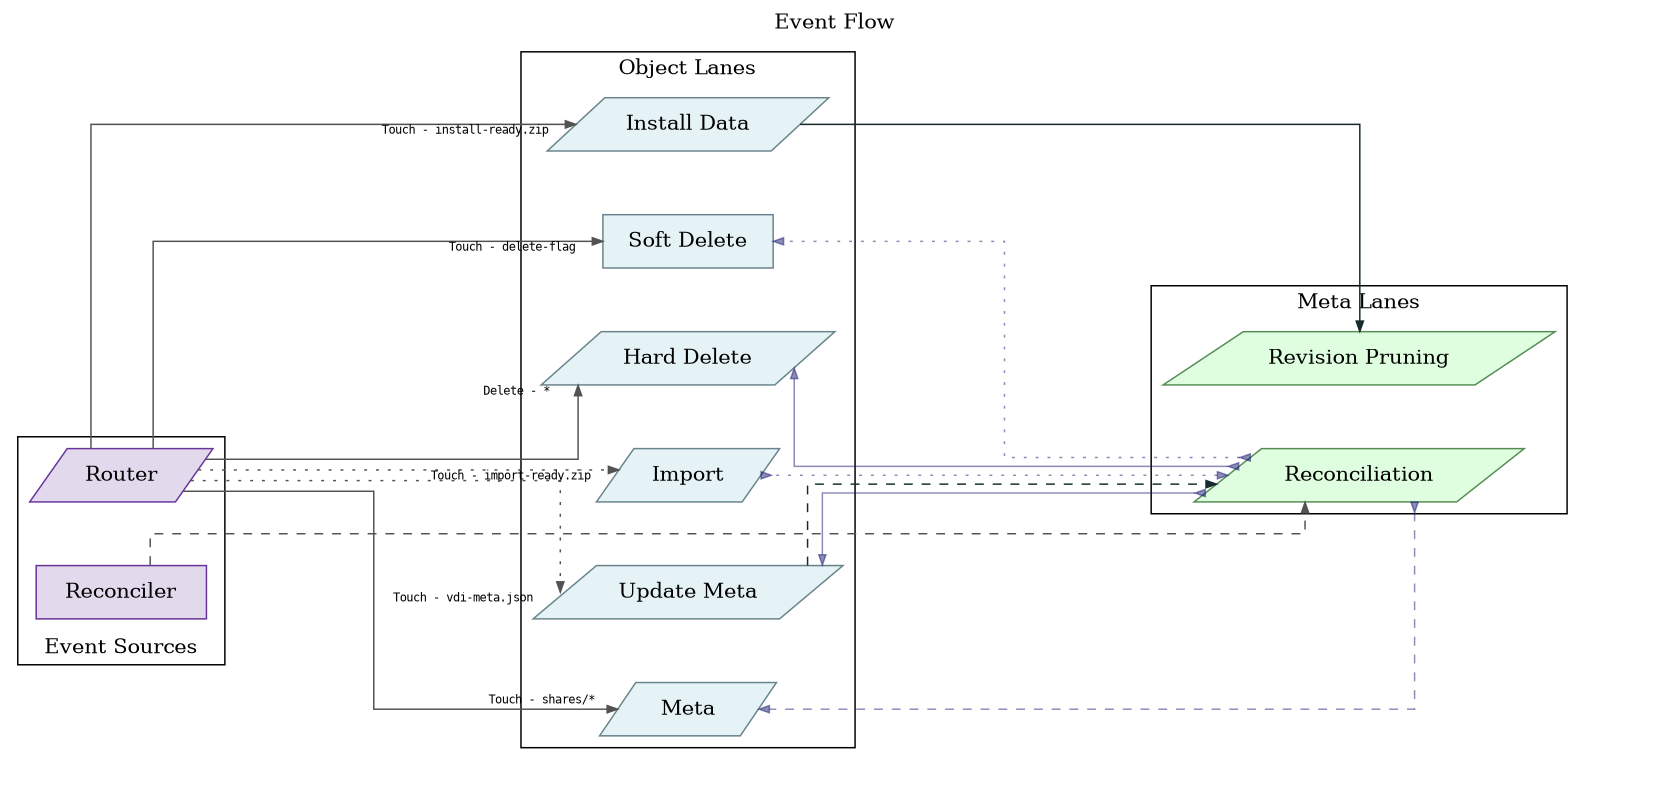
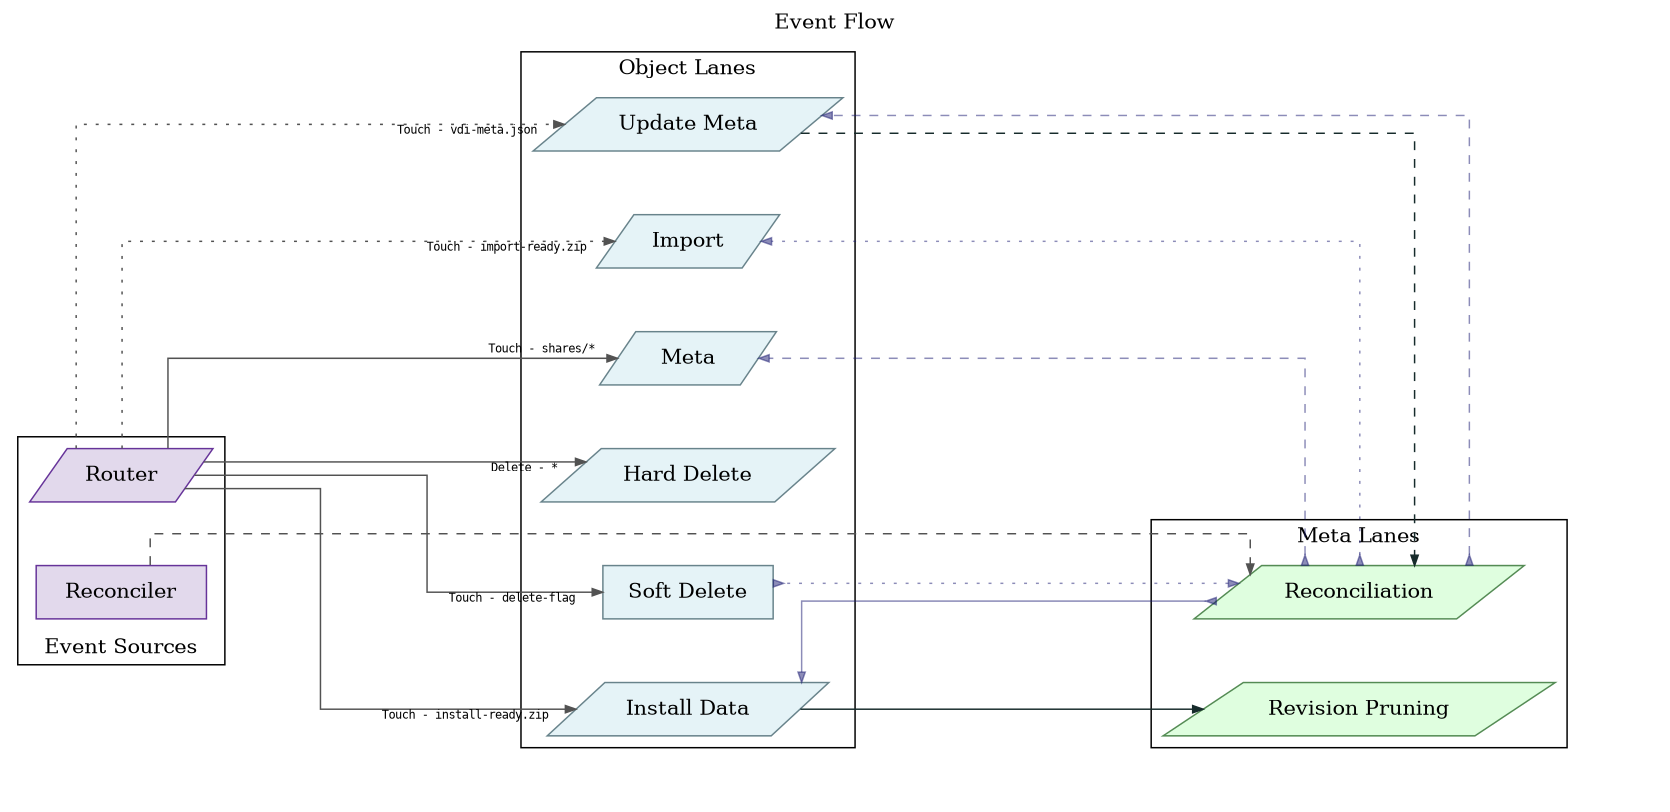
edge "Hard Delete" -- "Reconciliation": now "Install Data" -- "Reconciliation"
edge "Reconciliation" -- "Update Meta": style solid -> dashed
